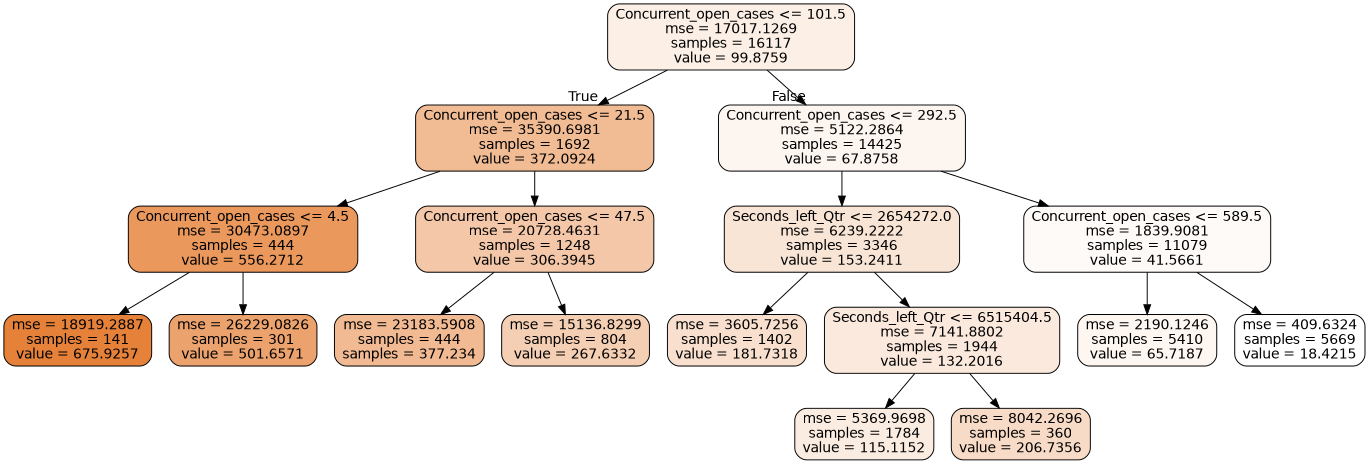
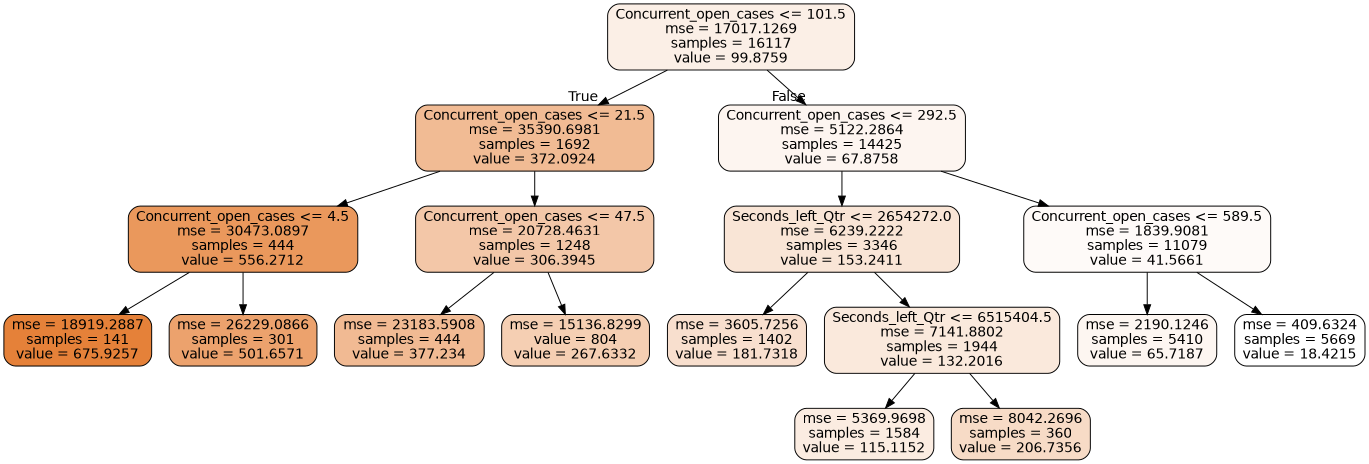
node "mse = 26229.0826 samples = 301 value = 501.6571": label "mse = 26229.0826 samples = 301 value = 501.6571" -> "mse = 26229.0866 samples = 301 value = 501.6571"
node "mse = 23183.5908 samples = 444 samples = 377.234": label "mse = 23183.5908 samples = 444 samples = 377.234" -> "mse = 23183.5908 samples = 444 value = 377.234"
node "mse = 15136.8299 samples = 804 value = 267.6332": label "mse = 15136.8299 samples = 804 value = 267.6332" -> "mse = 15136.8299 value = 804 value = 267.6332"
node "mse = 5369.9698 samples = 1784 value = 115.1152": label "mse = 5369.9698 samples = 1784 value = 115.1152" -> "mse = 5369.9698 samples = 1584 value = 115.1152"
